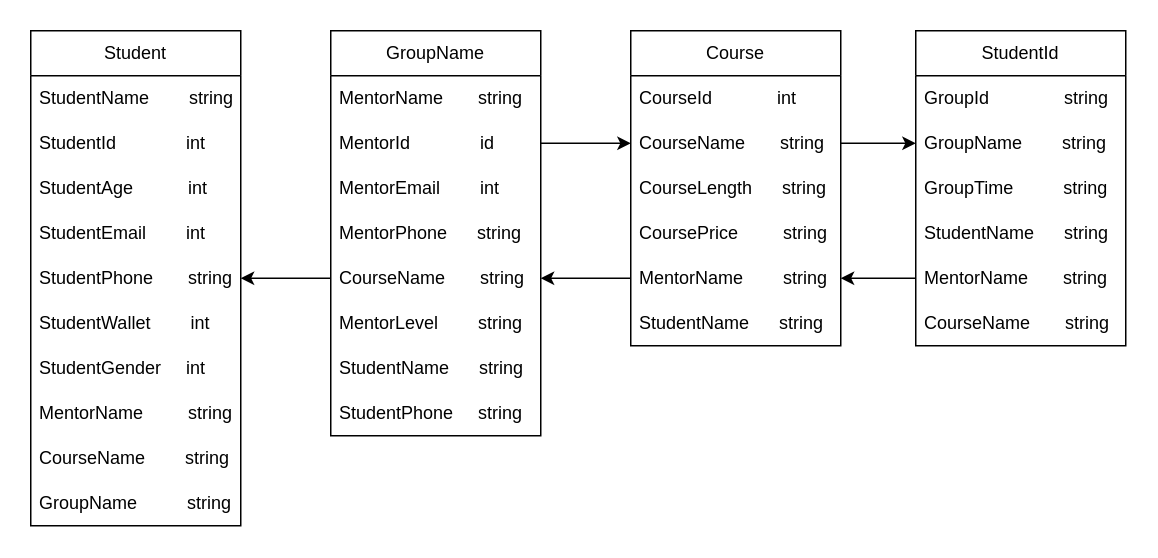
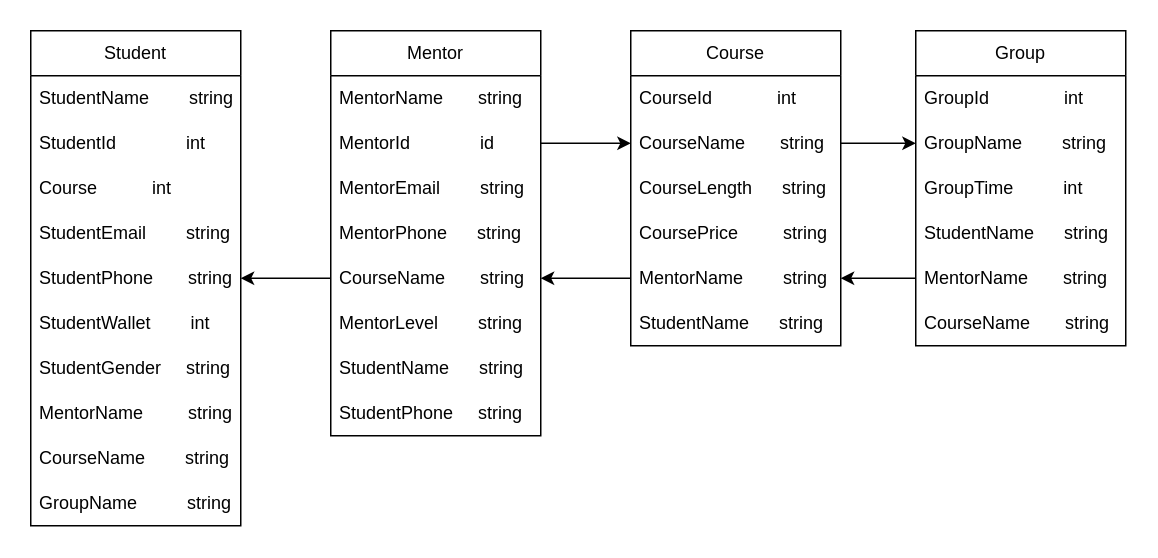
node "GroupName": label "GroupName" -> "Mentor"
node "StudentId": label "StudentId" -> "Group"
node "GroupId string": label "GroupId string" -> "GroupId int"
node "StudentAge int": label "StudentAge int" -> "Course int"
node "MentorEmail int": label "MentorEmail int" -> "MentorEmail string"
node "GroupTime string": label "GroupTime string" -> "GroupTime int"
node "StudentEmail int": label "StudentEmail int" -> "StudentEmail string"
node "StudentGender int": label "StudentGender int" -> "StudentGender string"
